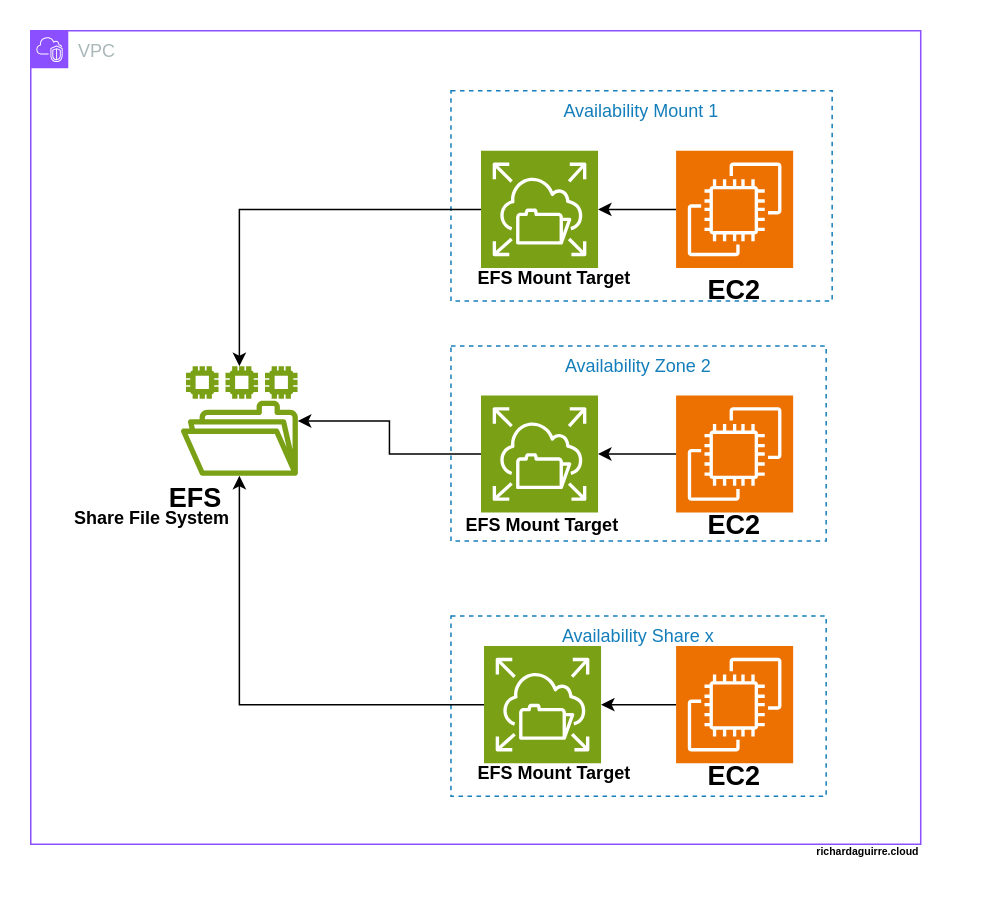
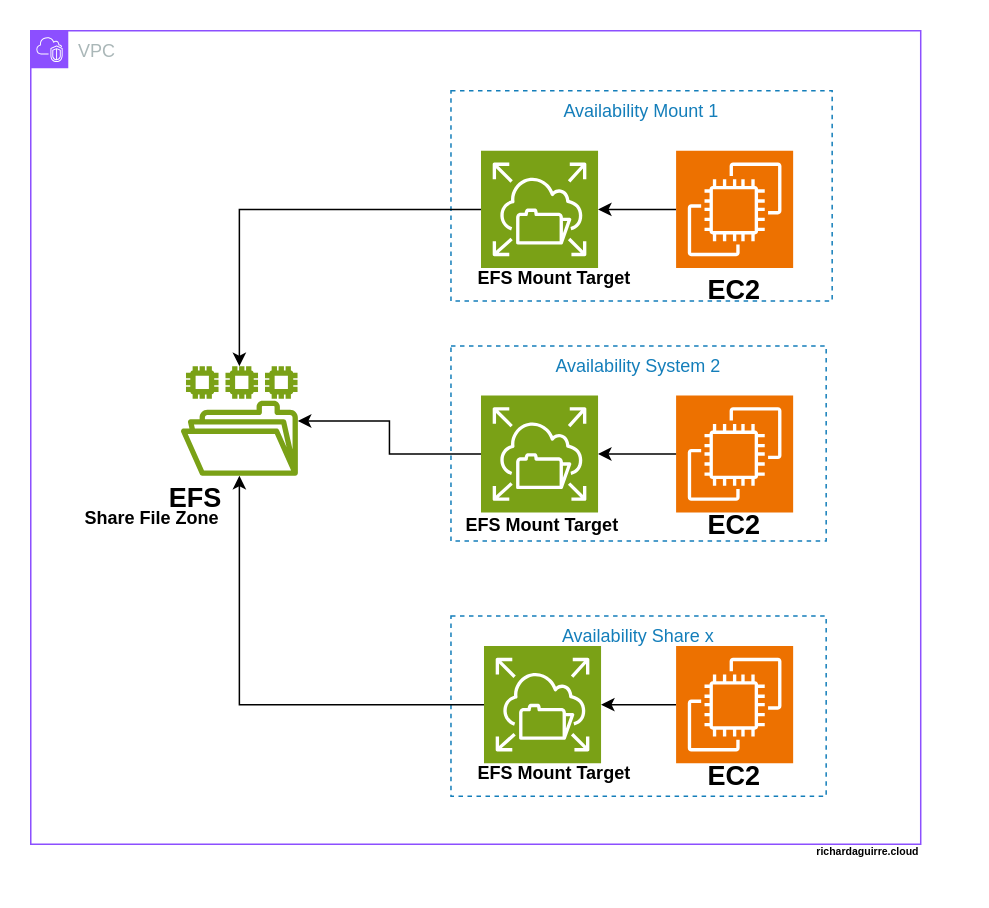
node "Availability Zone 2": label "Availability Zone 2" -> "Availability System 2"
node "Share File System": label "Share File System" -> "Share File Zone"
